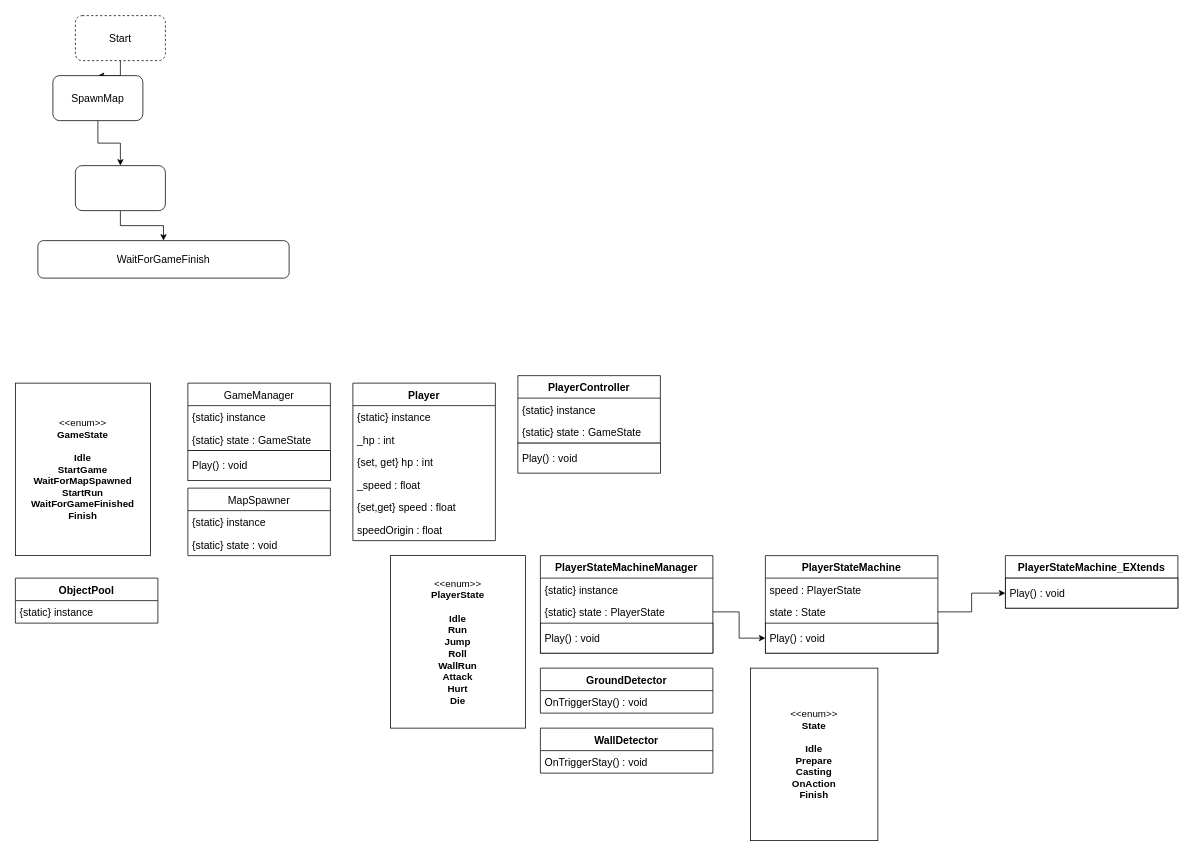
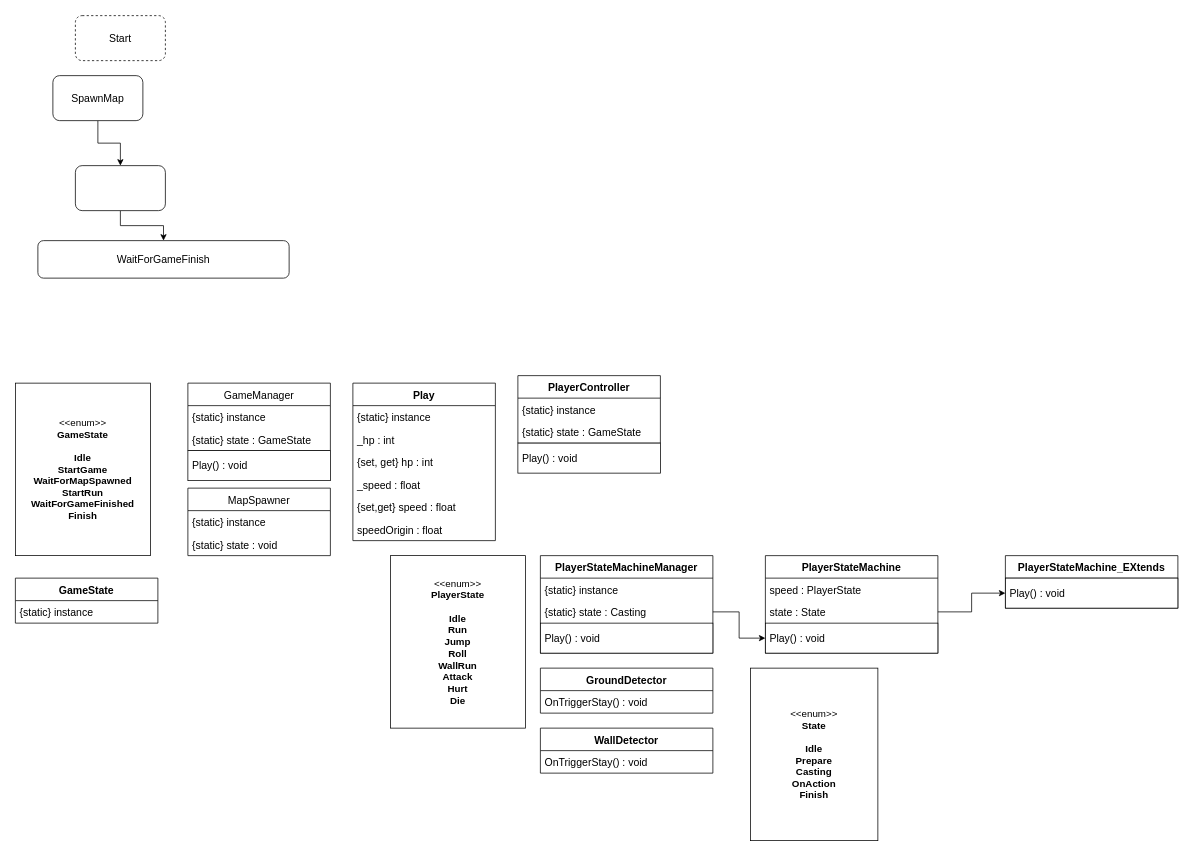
edge "Start" -> "SpawnMap": removed
node "Player": label "Player" -> "Play"
node "ObjectPool": label "ObjectPool" -> "GameState"
node "{static} state : PlayerState": label "{static} state : PlayerState" -> "{static} state : Casting"
